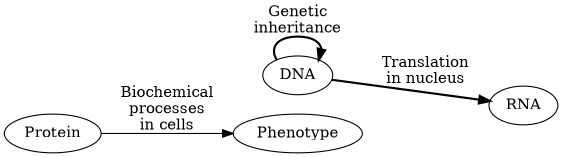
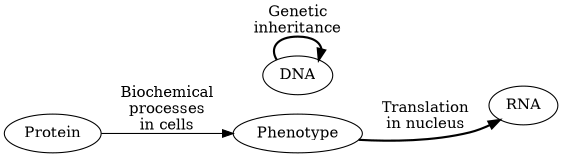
edge "DNA" -> "RNA": now "Phenotype" -> "RNA"
